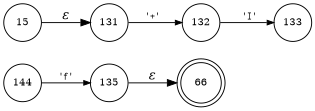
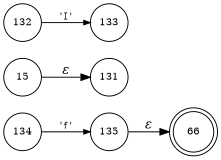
edge "131" -> "132": removed, label "'+'"
node "144": label "144" -> "134"
